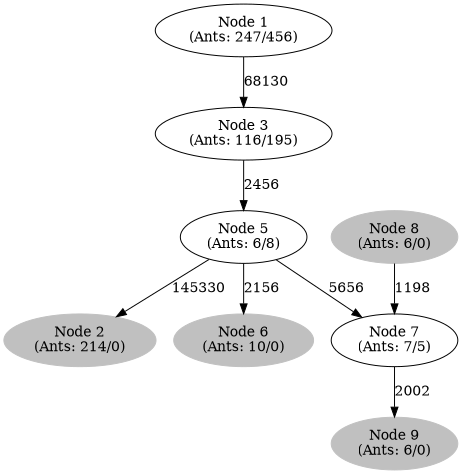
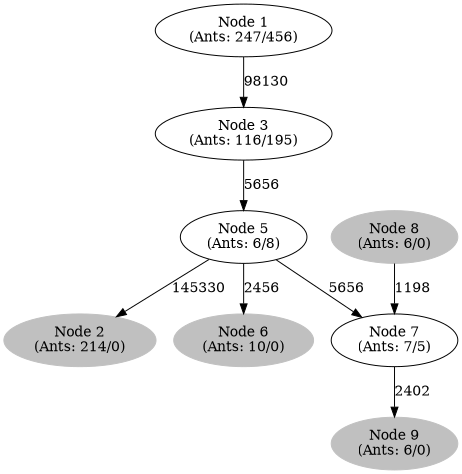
edge "Node 1 (Ants: 247/456)" -> "Node 3 (Ants: 116/195)": label "68130" -> "98130"
edge "Node 3 (Ants: 116/195)" -> "Node 5 (Ants: 6/8)": label "2456" -> "5656"
edge "Node 5 (Ants: 6/8)" -> "Node 6 (Ants: 10/0)": label "2156" -> "2456"
edge "Node 7 (Ants: 7/5)" -> "Node 9 (Ants: 6/0)": label "2002" -> "2402"
